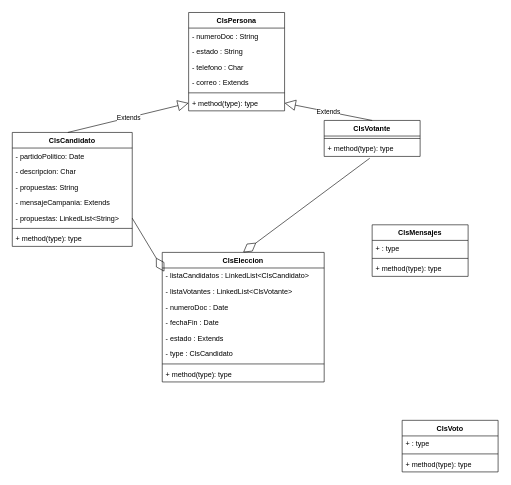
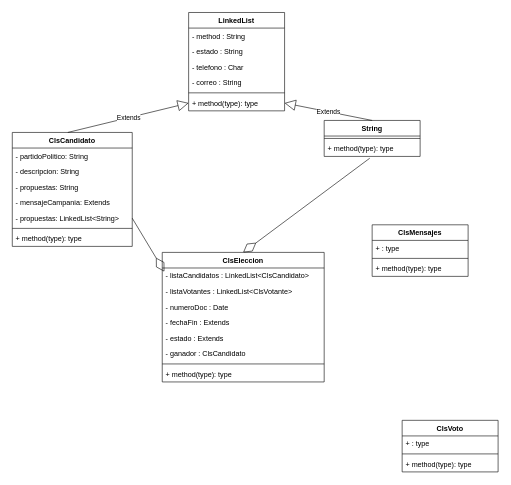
node "ClsPersona": label "ClsPersona" -> "LinkedList"
node "- numeroDoc : String": label "- numeroDoc : String" -> "- method : String"
node "- correo : Extends": label "- correo : Extends" -> "- correo : String"
node "ClsVotante": label "ClsVotante" -> "String"
node "- partidoPolitico: Date": label "- partidoPolitico: Date" -> "- partidoPolitico: String"
node "- descripcion: Char": label "- descripcion: Char" -> "- descripcion: String"
node "- fechaFin : Date": label "- fechaFin : Date" -> "- fechaFin : Extends"
node "- type : ClsCandidato": label "- type : ClsCandidato" -> "- ganador : ClsCandidato"
